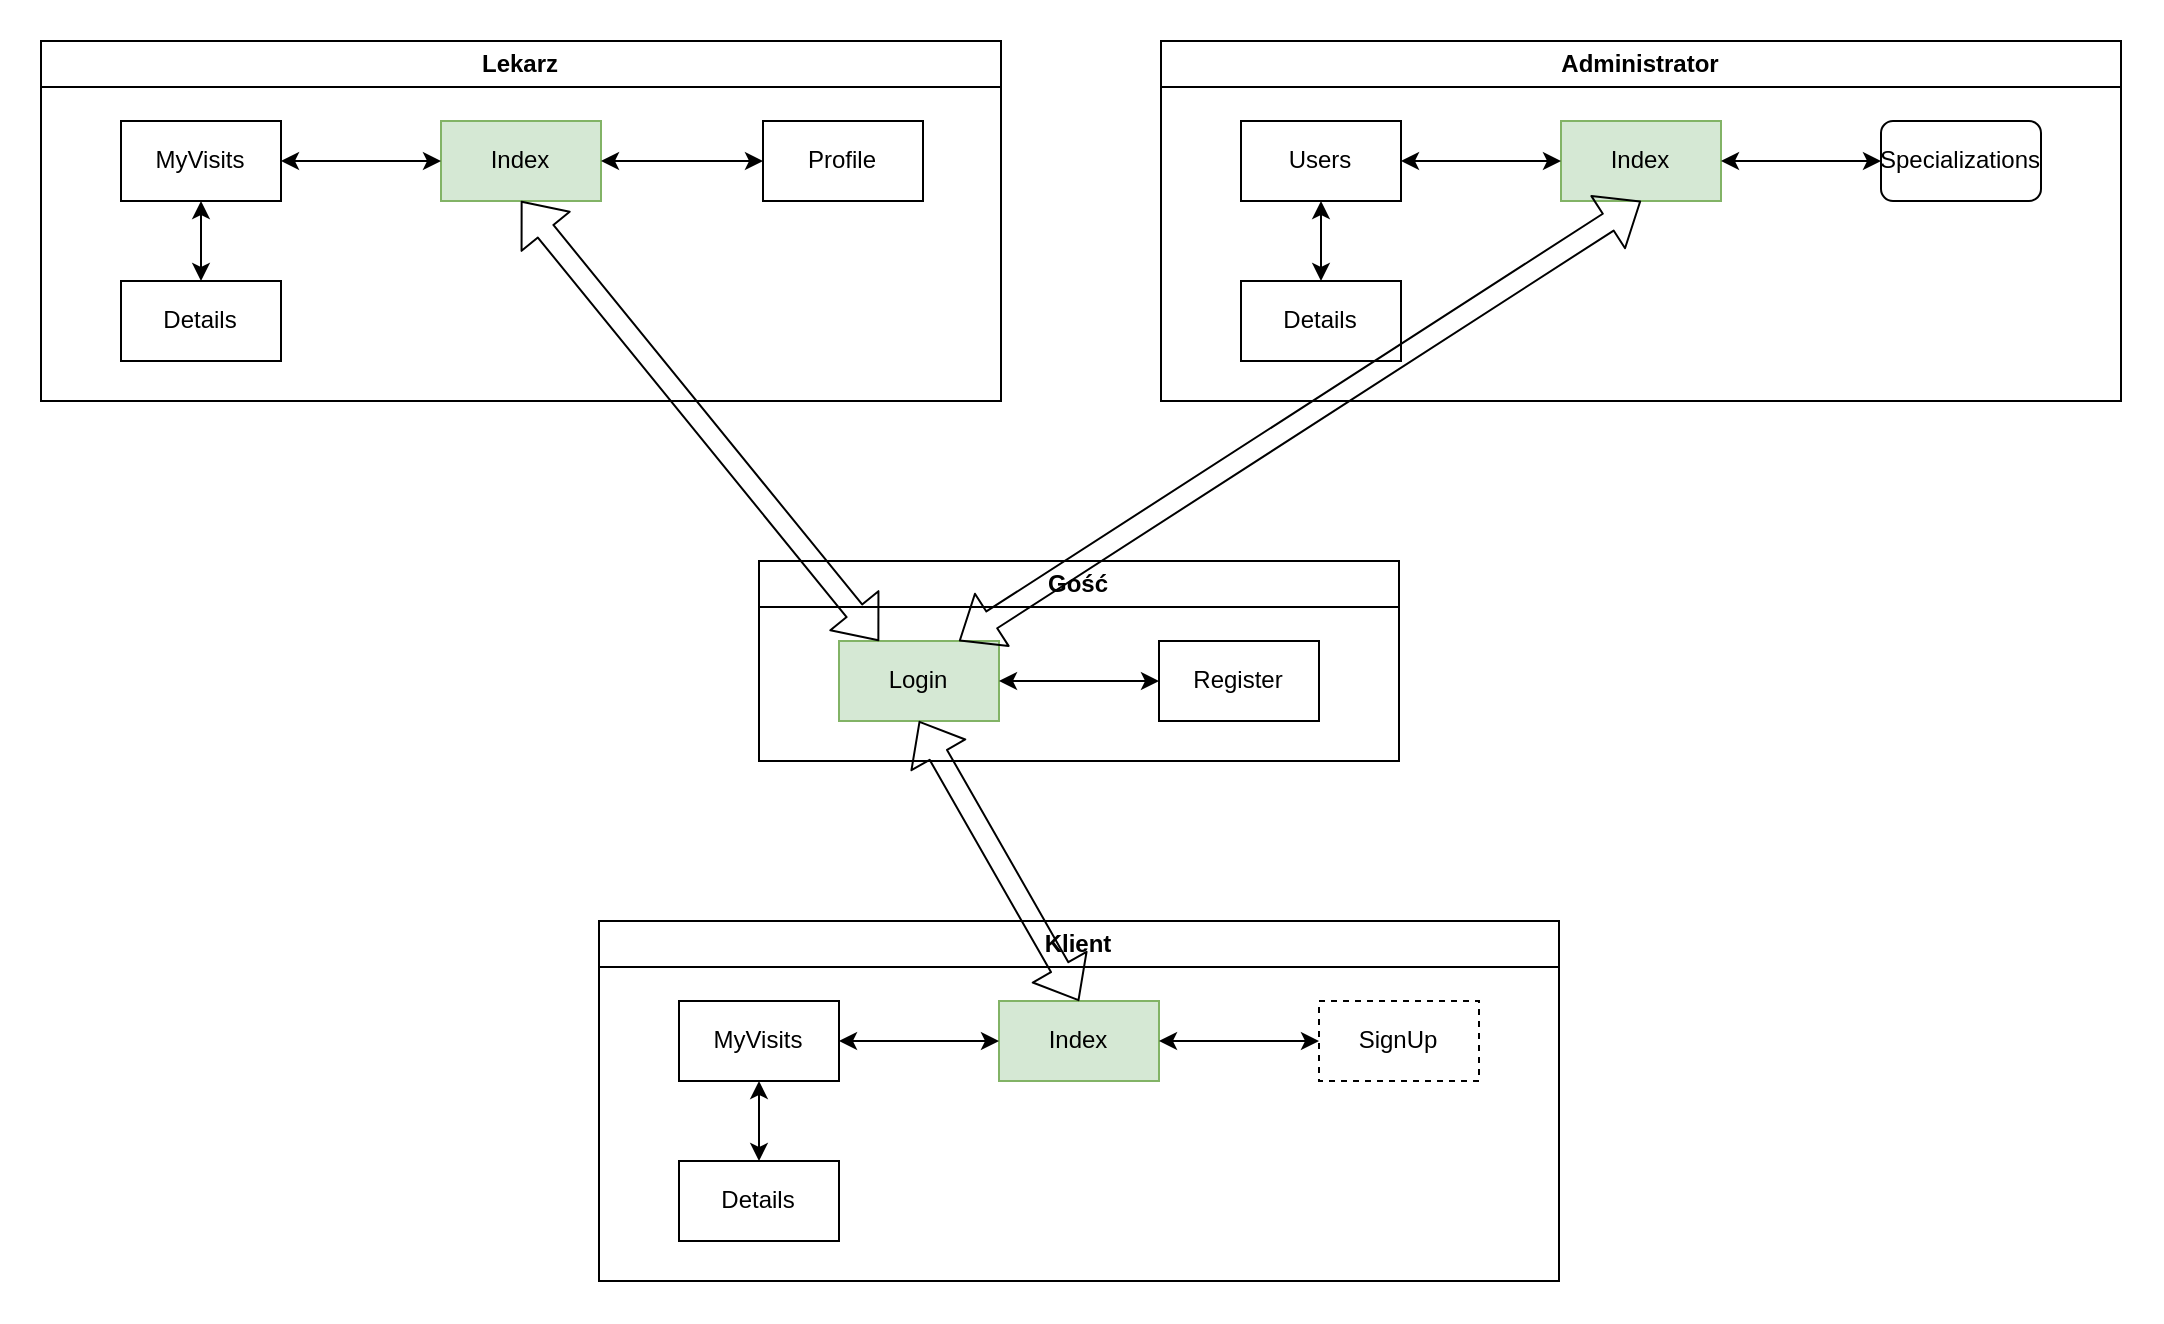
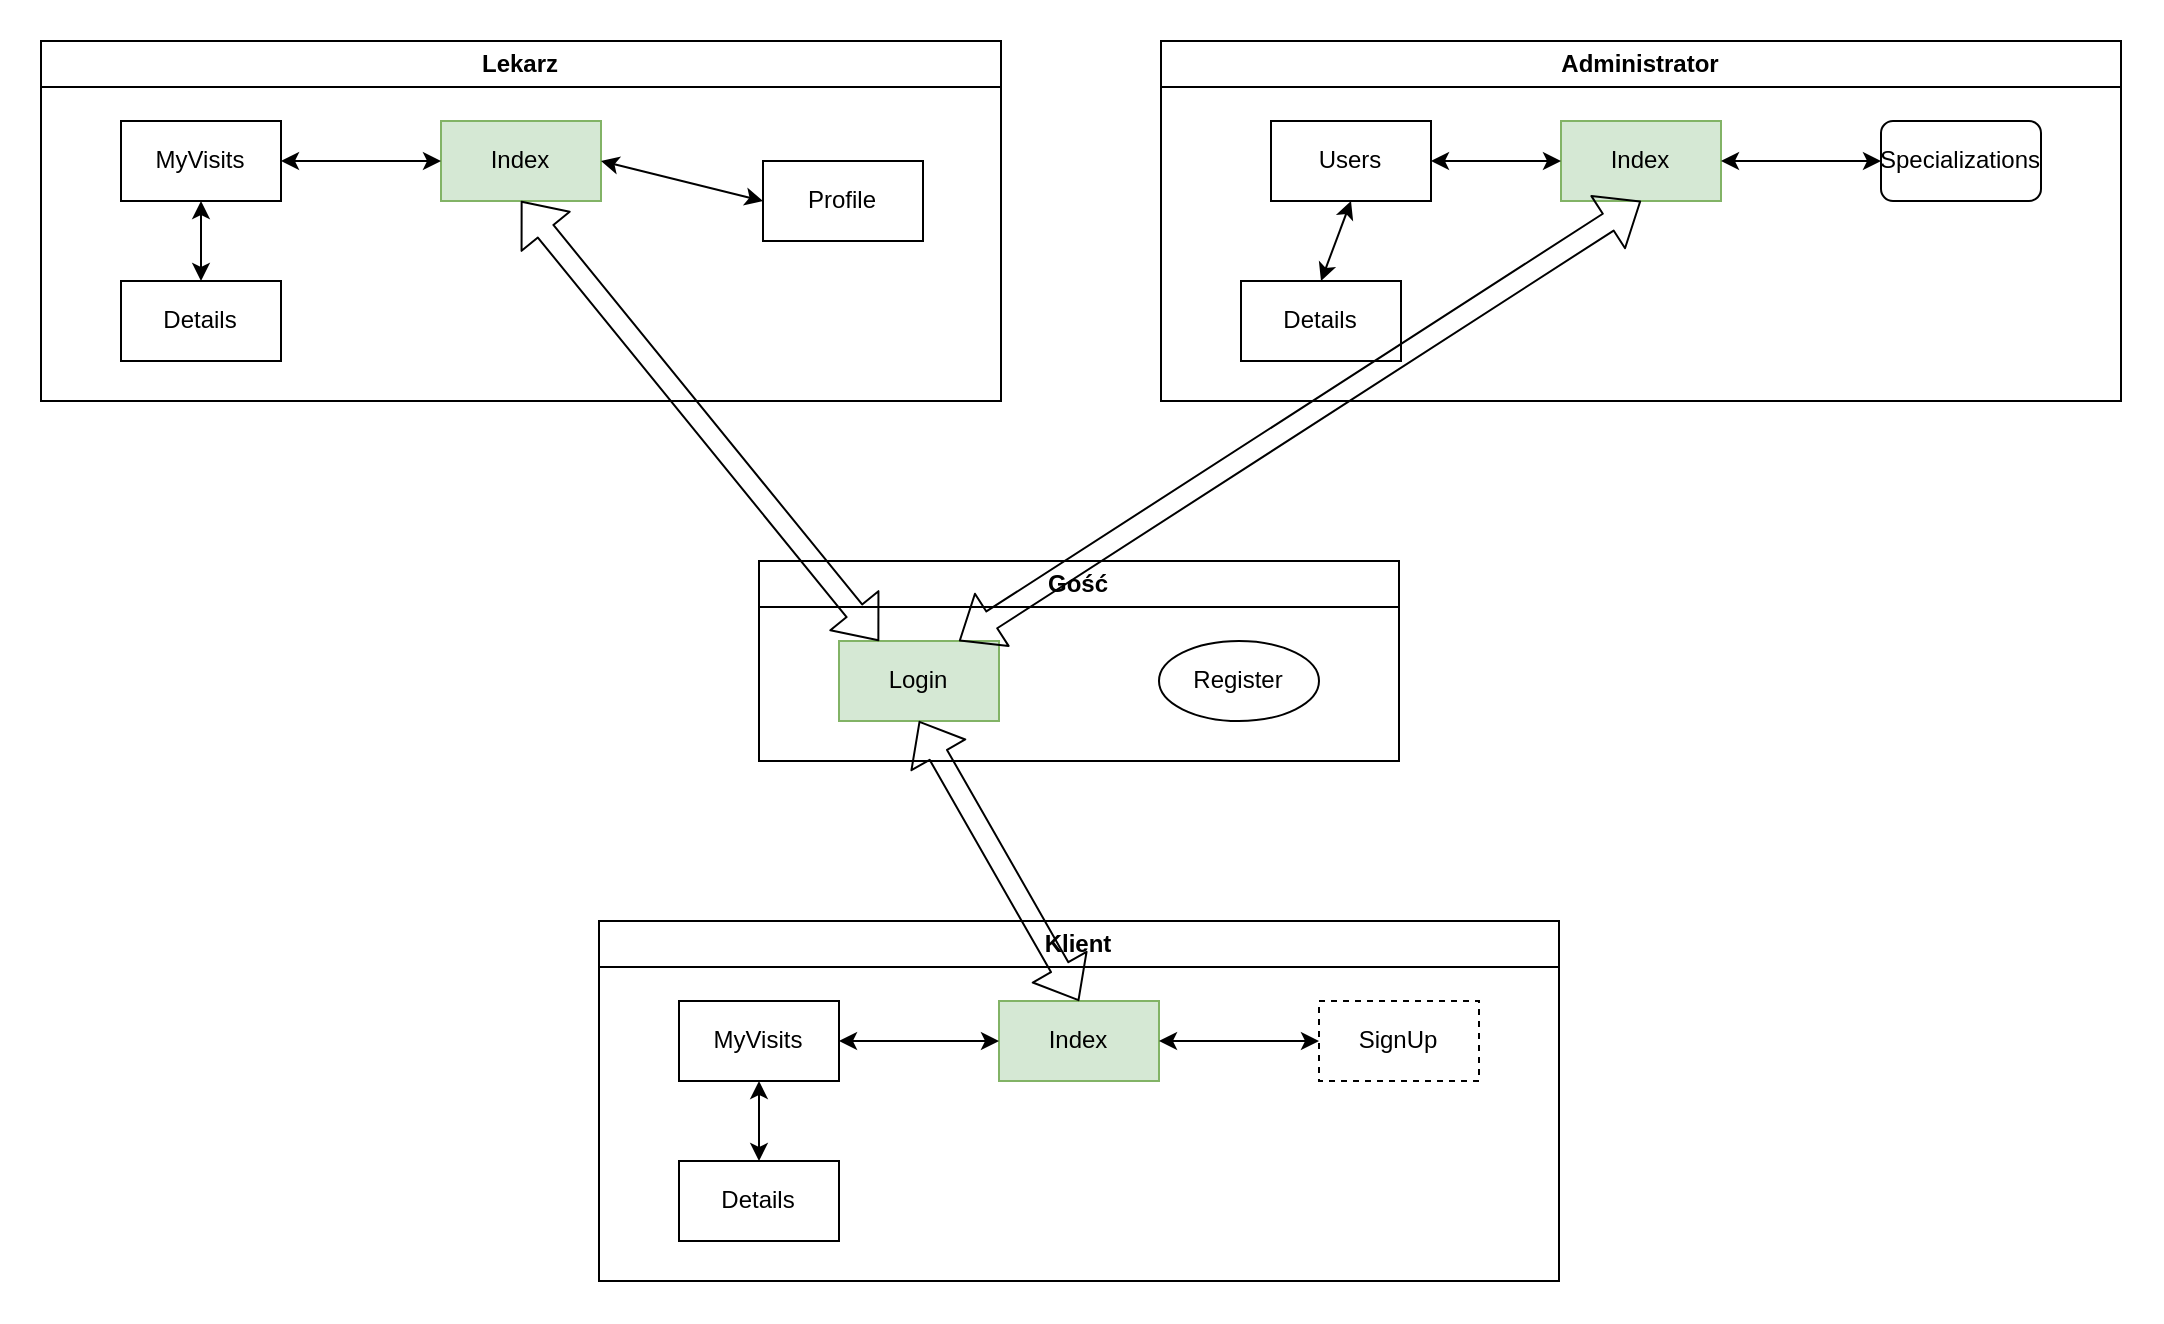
node "Profile": moved (843, 161) -> (843, 201)
node "Users": moved (1321, 161) -> (1351, 161)
edge "Login" -- "Register": removed
node "Register": shape rectangle -> ellipse
